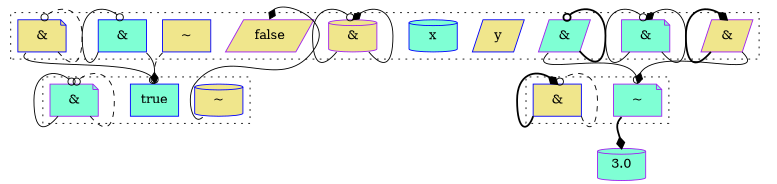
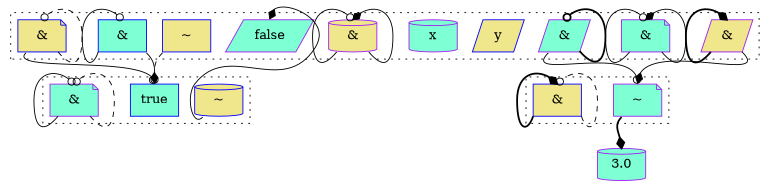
node "false": fillcolor khaki -> aquamarine
node "x": color blue -> purple
